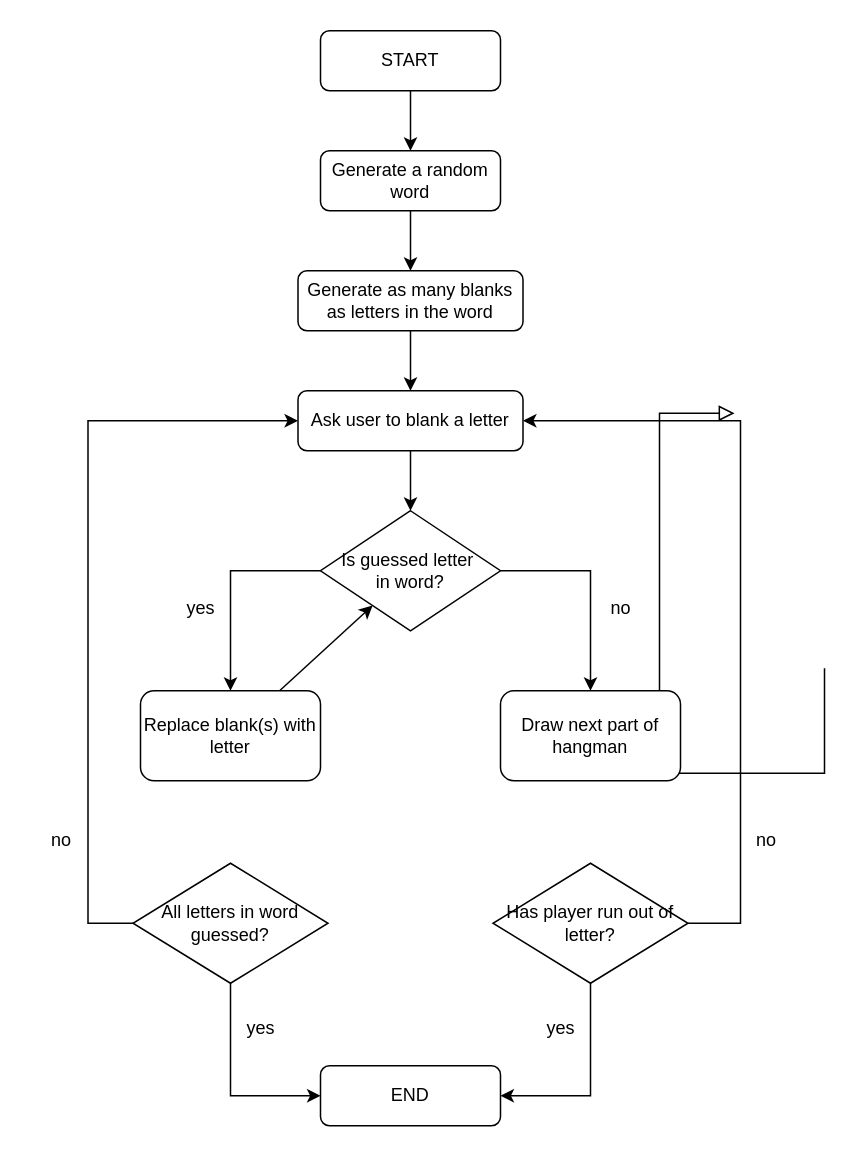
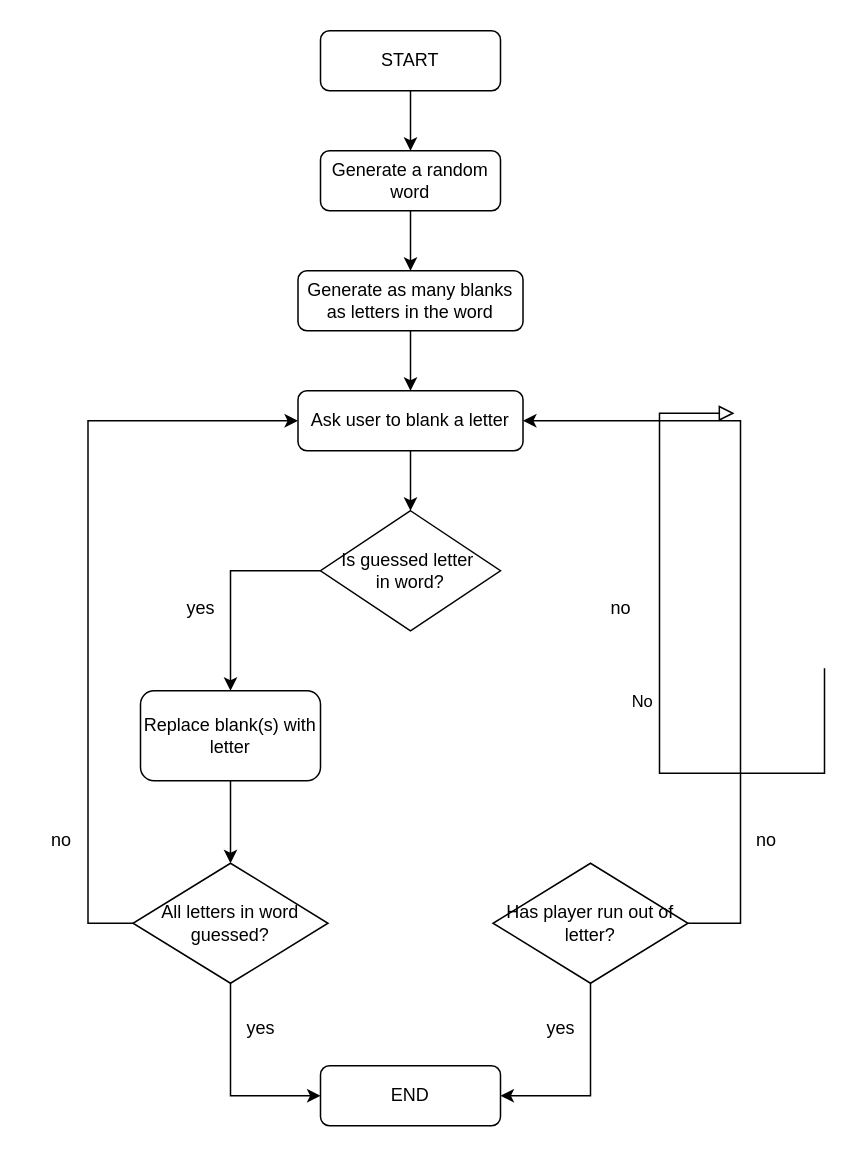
edge "Is guessed letter in word?" -> "Draw next part of hangman": removed
edge "Replace blank(s) with letter" -> "Is guessed letter in word?": now "Replace blank(s) with letter" -> "All letters in word guessed?"
node "Draw next part of hangman": removed
